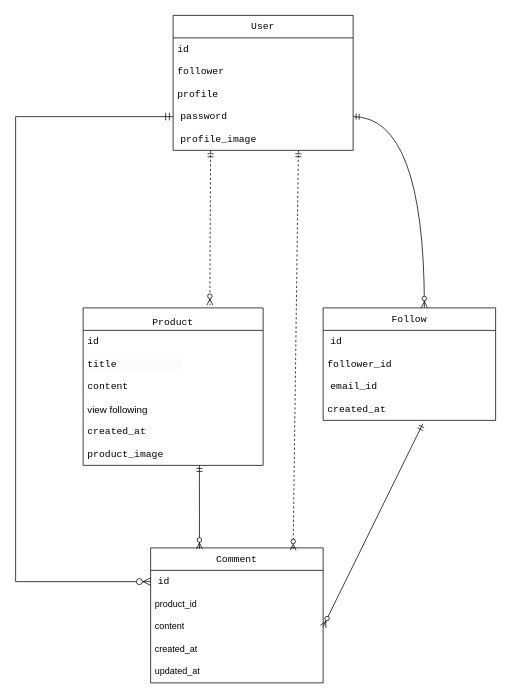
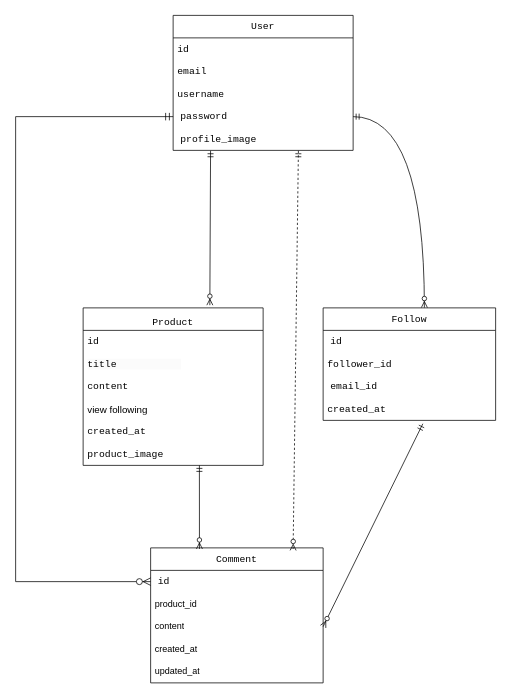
node "follower": label "follower" -> "email"
node "profile": label "profile" -> "username"
edge "profile_image" -- "Product": style dashed -> solid
